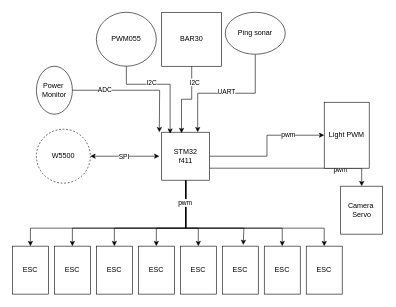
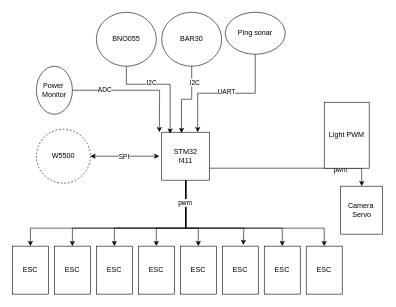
node "PWM055": label "PWM055" -> "BNO055"
node "BAR30": shape rectangle -> ellipse
edge "STM32 f411" -> "Light PWM": removed, label "pwm"
